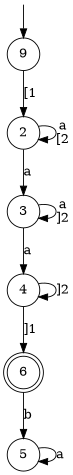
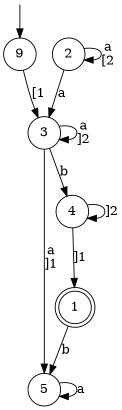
edge "9" -> "2": now "9" -> "3"
edge "3" -> "4": label "a" -> "b"
edge "3" -> "5": added, label "a ]1"
node "6": label "6" -> "1"
